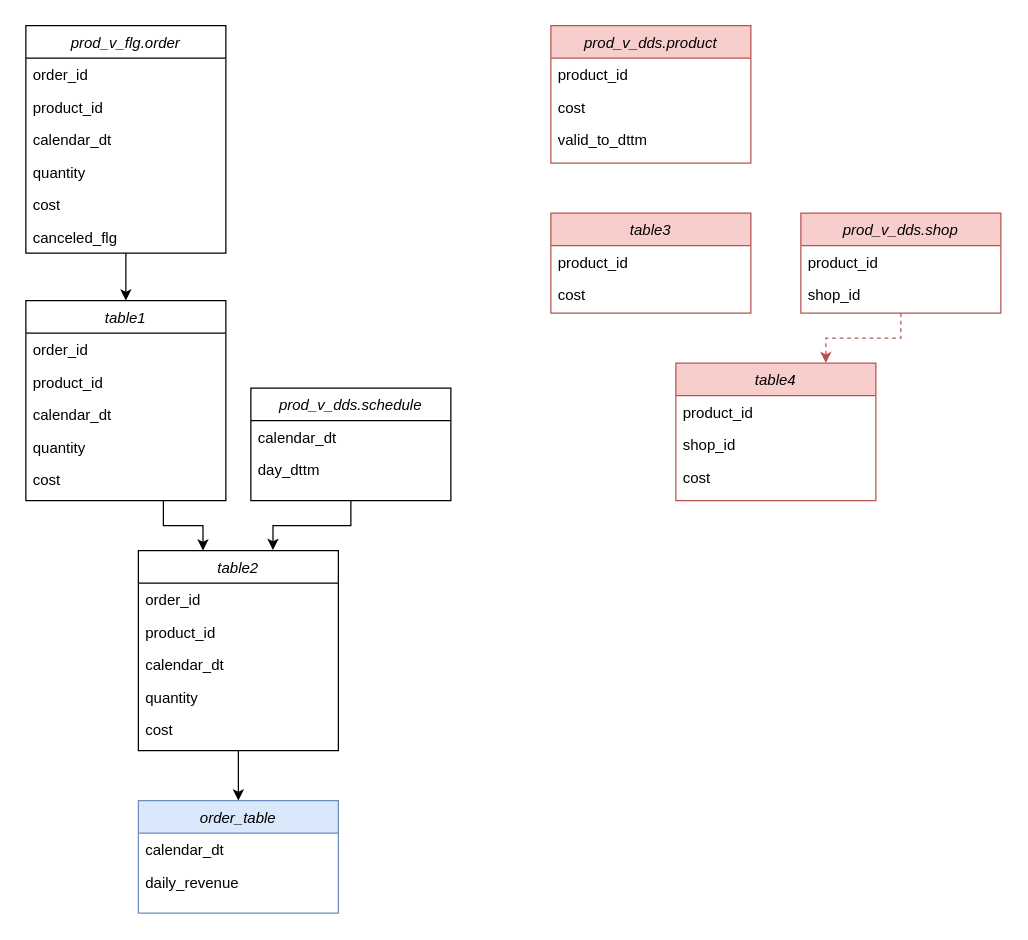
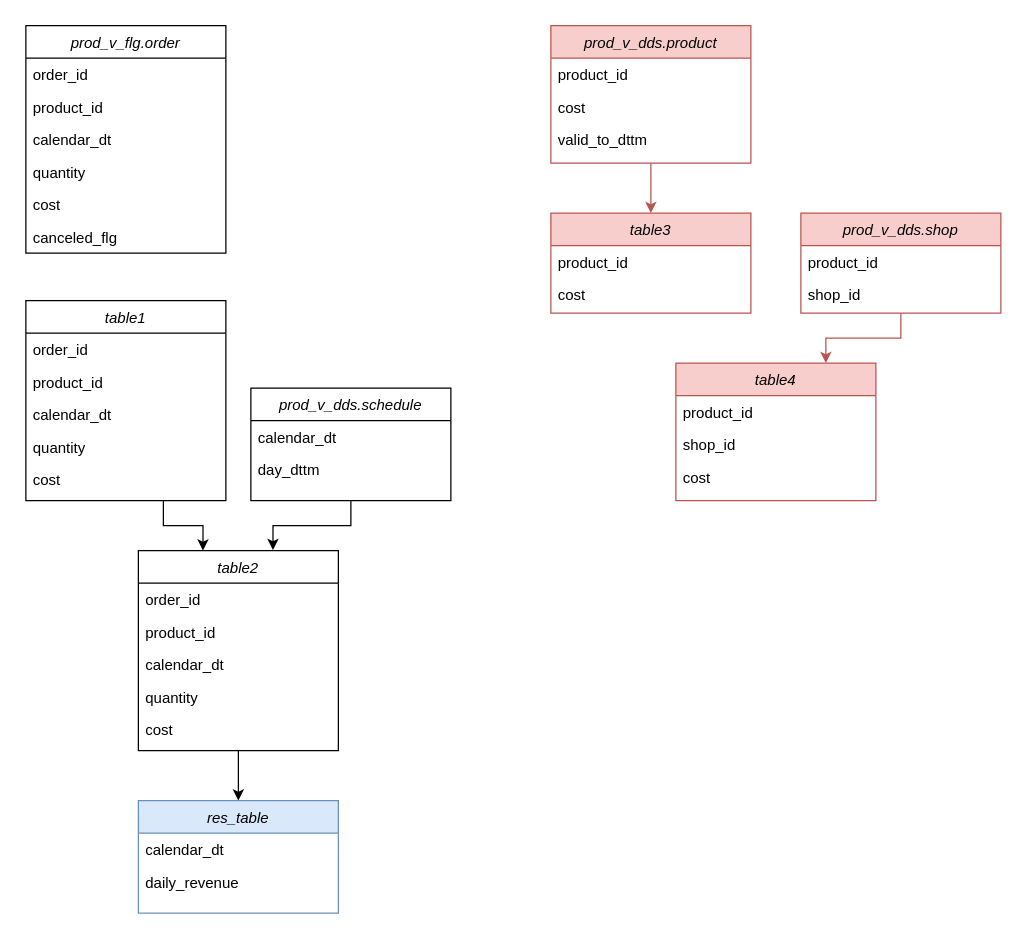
edge "prod_v_dds.product" -> "table3": added
edge "prod_v_flg.order" -> "table1": removed
edge "prod_v_dds.shop" -> "table4": style dashed -> solid
node "order_table": label "order_table" -> "res_table"
